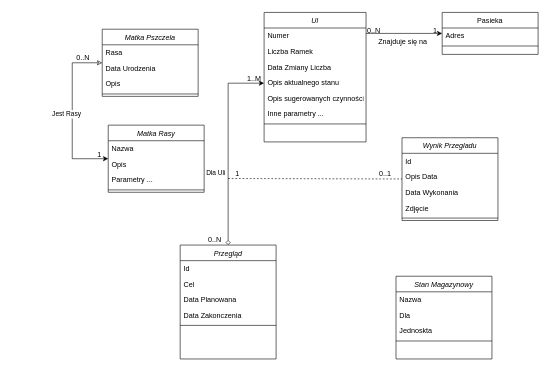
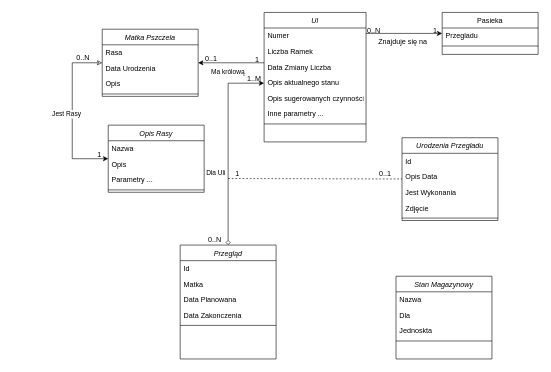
node "Adres": label "Adres" -> "Przegladu"
edge "Ul" -> "Matka Pszczela": added, labels "1", "Ma królową", "0..1"
node "Matka Rasy": label "Matka Rasy" -> "Opis Rasy"
node "Wynik Przegladu": label "Wynik Przegladu" -> "Urodzenia Przegladu"
node "Data Wykonania": label "Data Wykonania" -> "Jest Wykonania"
node "Cel": label "Cel" -> "Matka"
